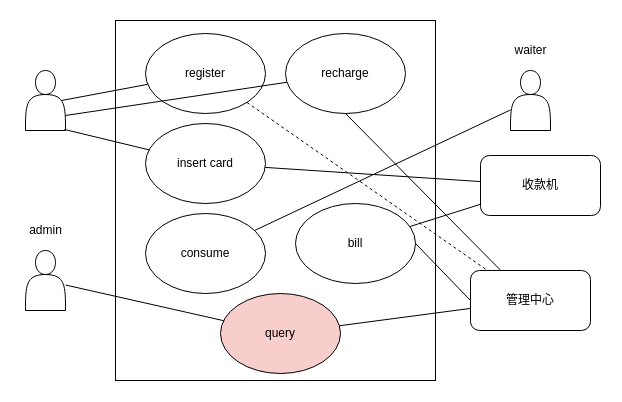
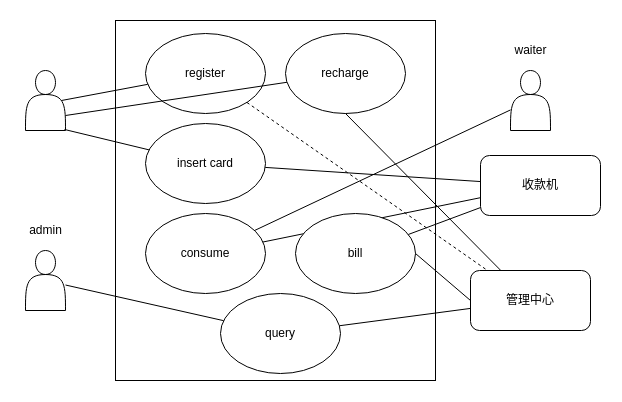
edge "收款机" -- "consume": added
node "bill": moved (356, 244) -> (356, 254)
node "query": fillcolor #f8cecc -> #ffffff
